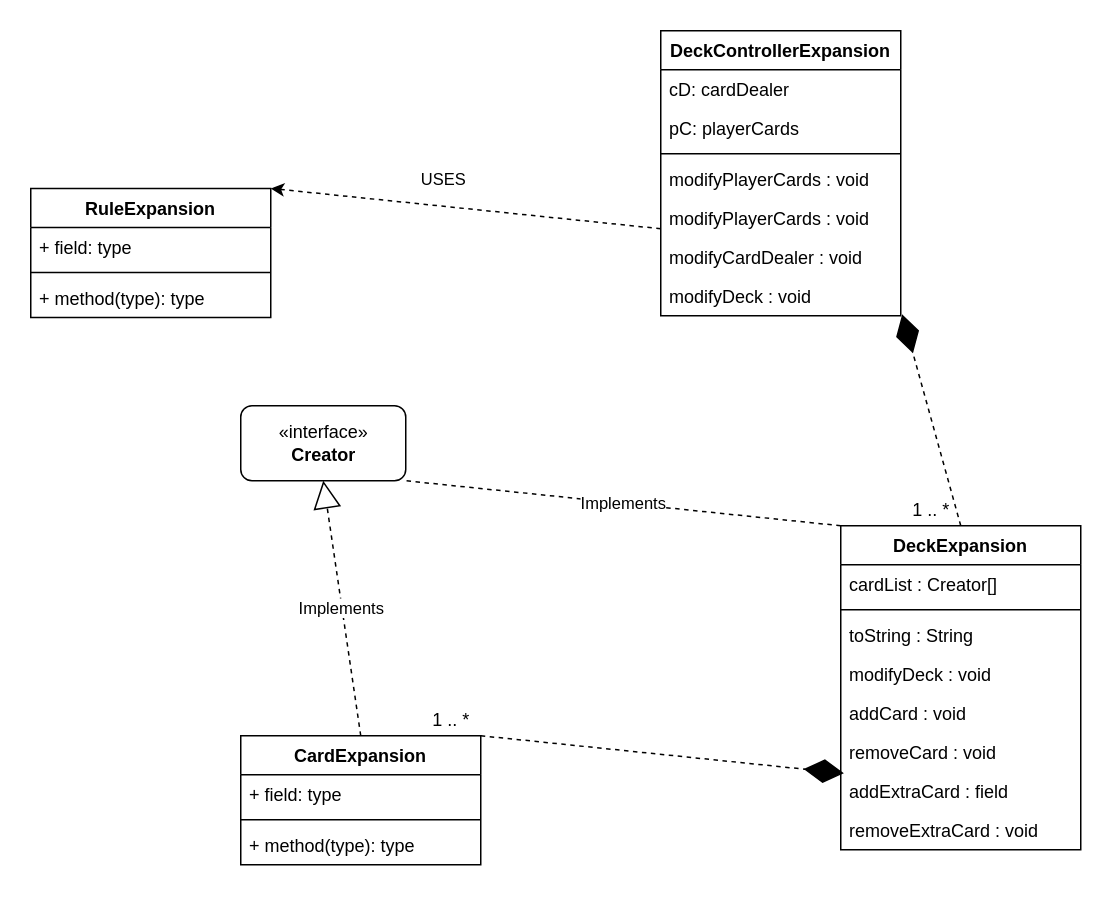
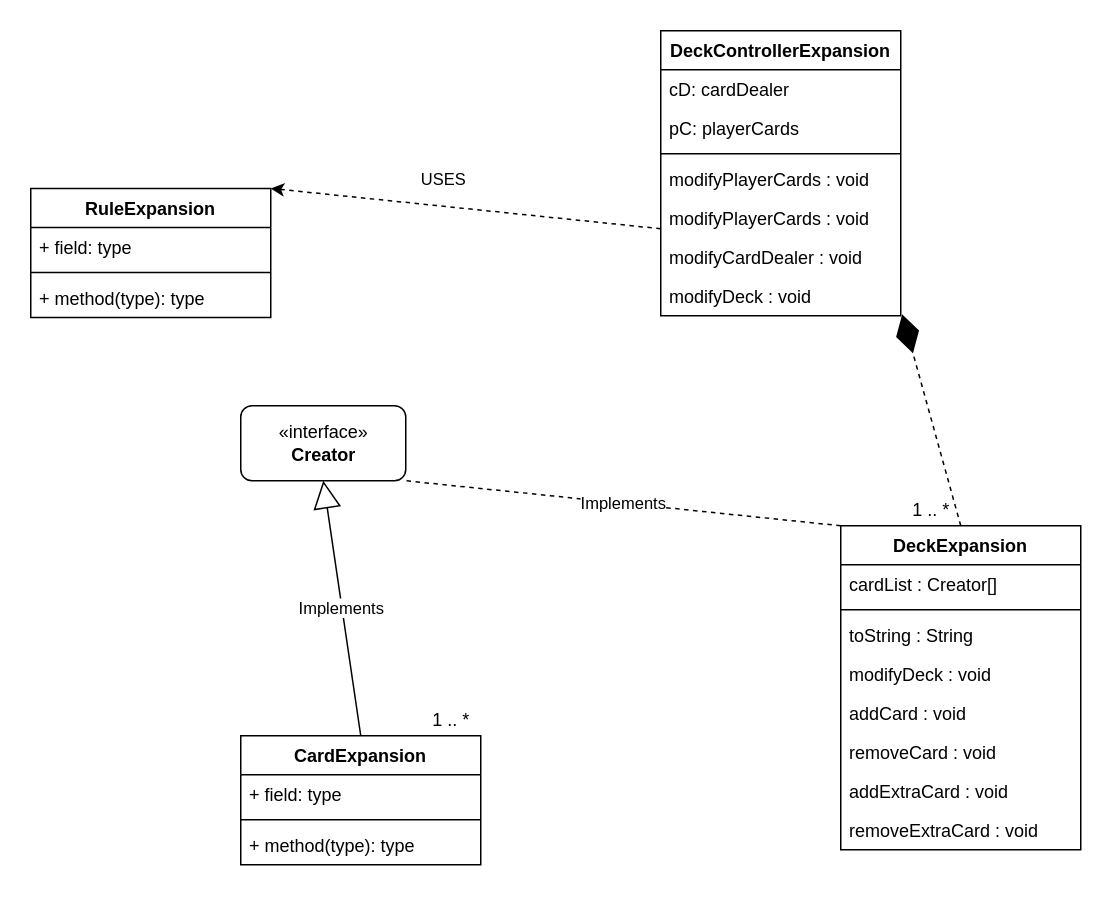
edge "CardExpansion" -> "«interface» Creator": style dashed -> solid
edge "CardExpansion" -> "removeCard : void": removed
node "addExtraCard : field": label "addExtraCard : field" -> "addExtraCard : void"
